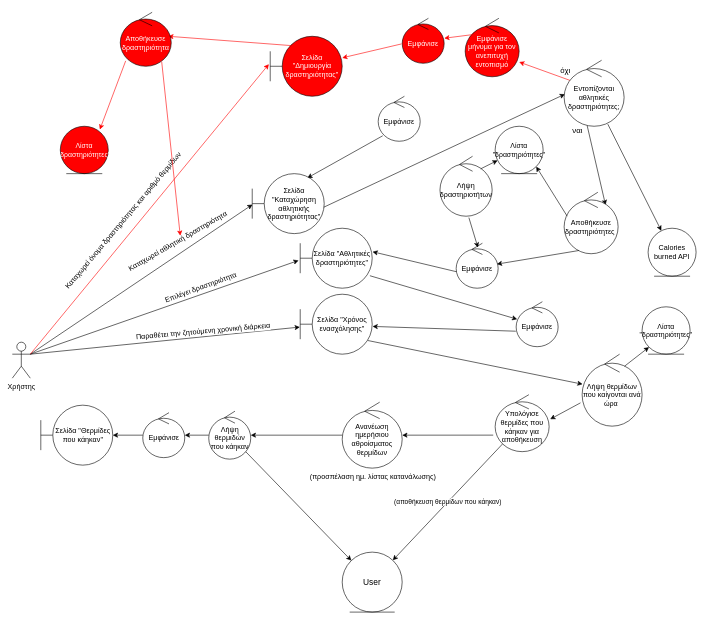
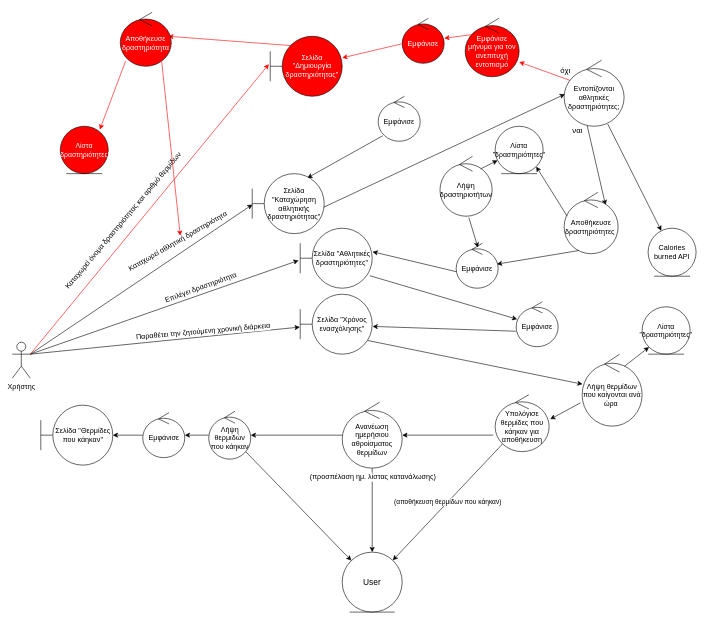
edge "Ανανέωση ημερήσιου αθροίσματος θερμίδων" -> "User": added
